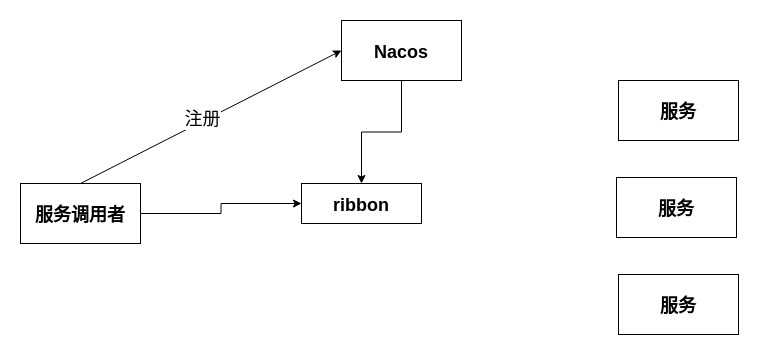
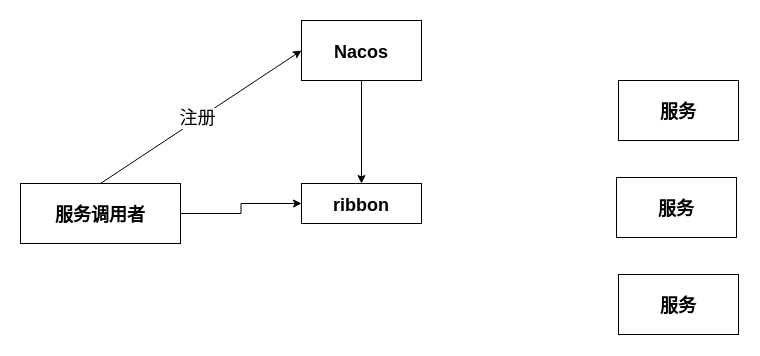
node "Nacos": moved (402, 51) -> (362, 51)
node "服务调用者": size 120x60 -> 160x60
